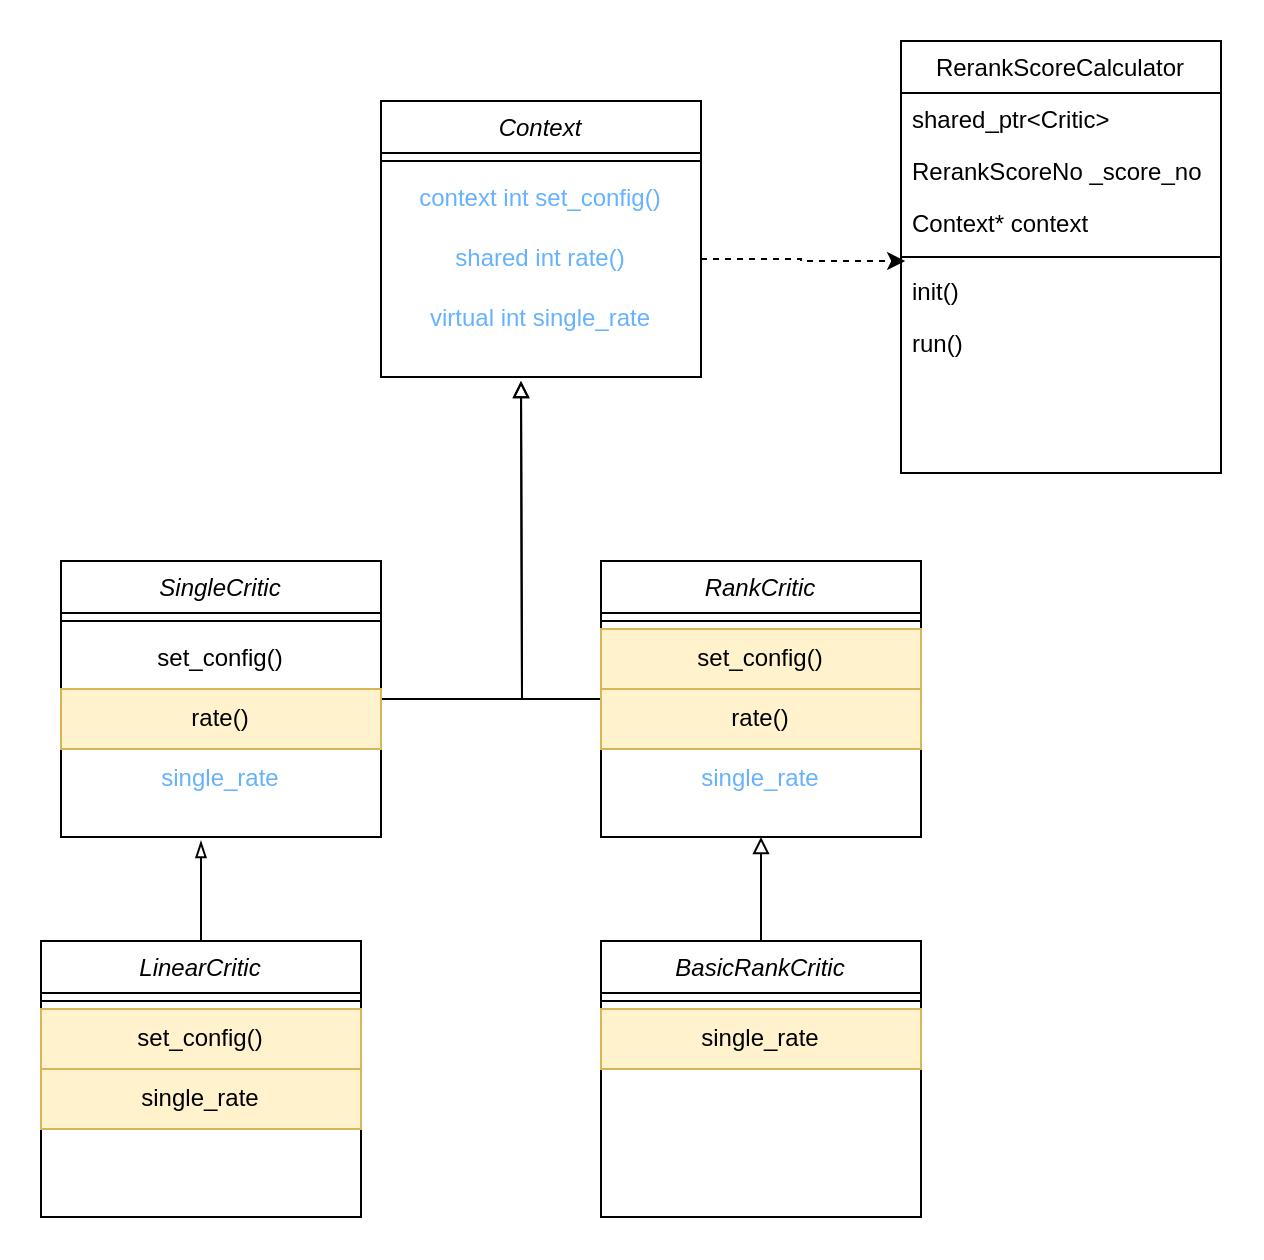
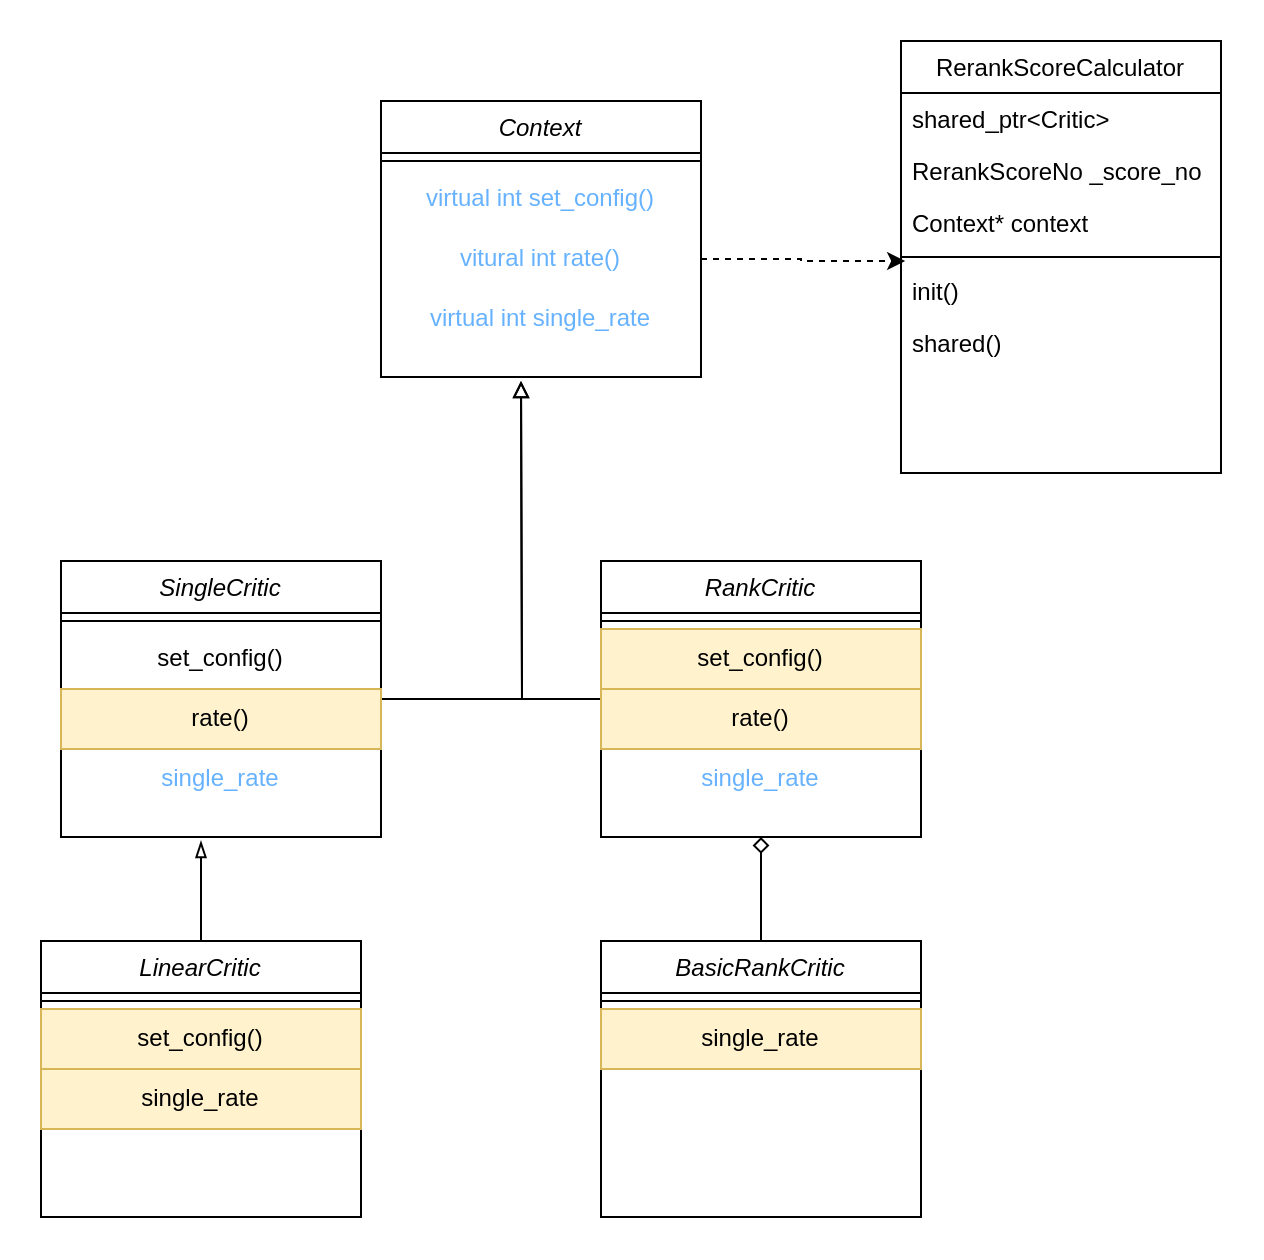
node "context int set_config()": label "context int set_config()" -> "virtual int set_config()"
node "shared int rate()": label "shared int rate()" -> "vitural int rate()"
node "run()": label "run()" -> "shared()"
edge "BasicRankCritic" -> "RankCritic": arrowhead block -> diamond
